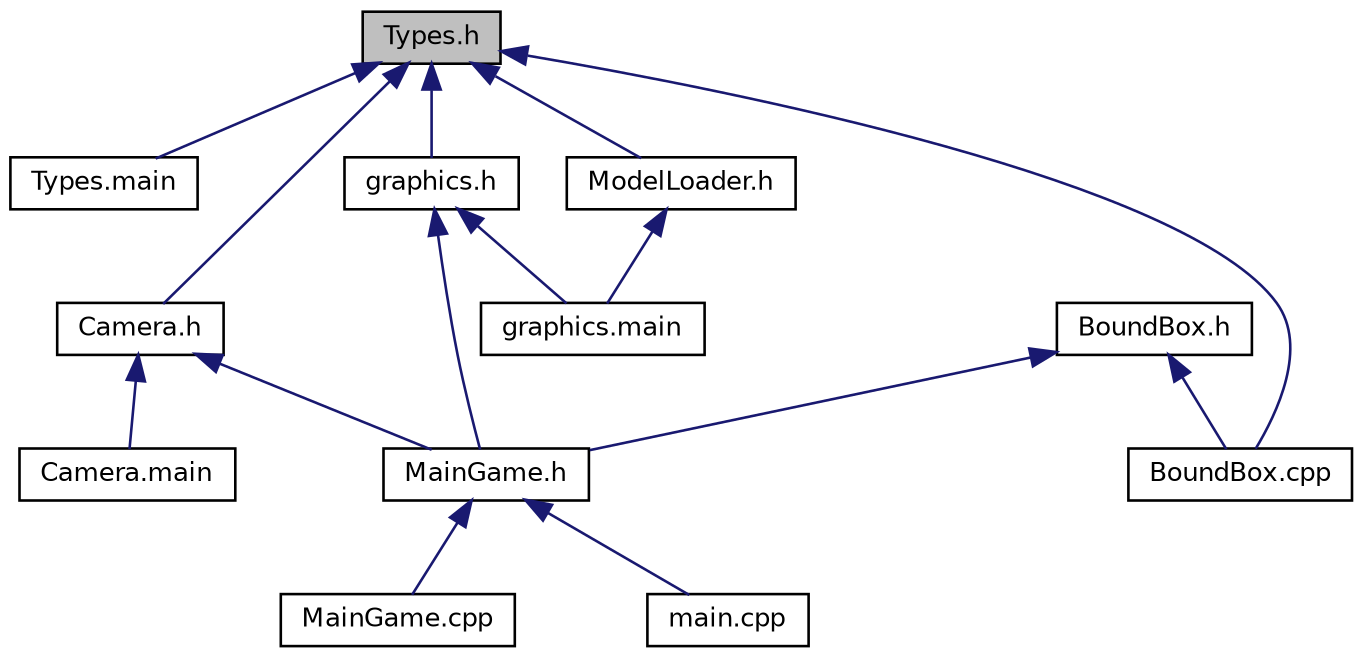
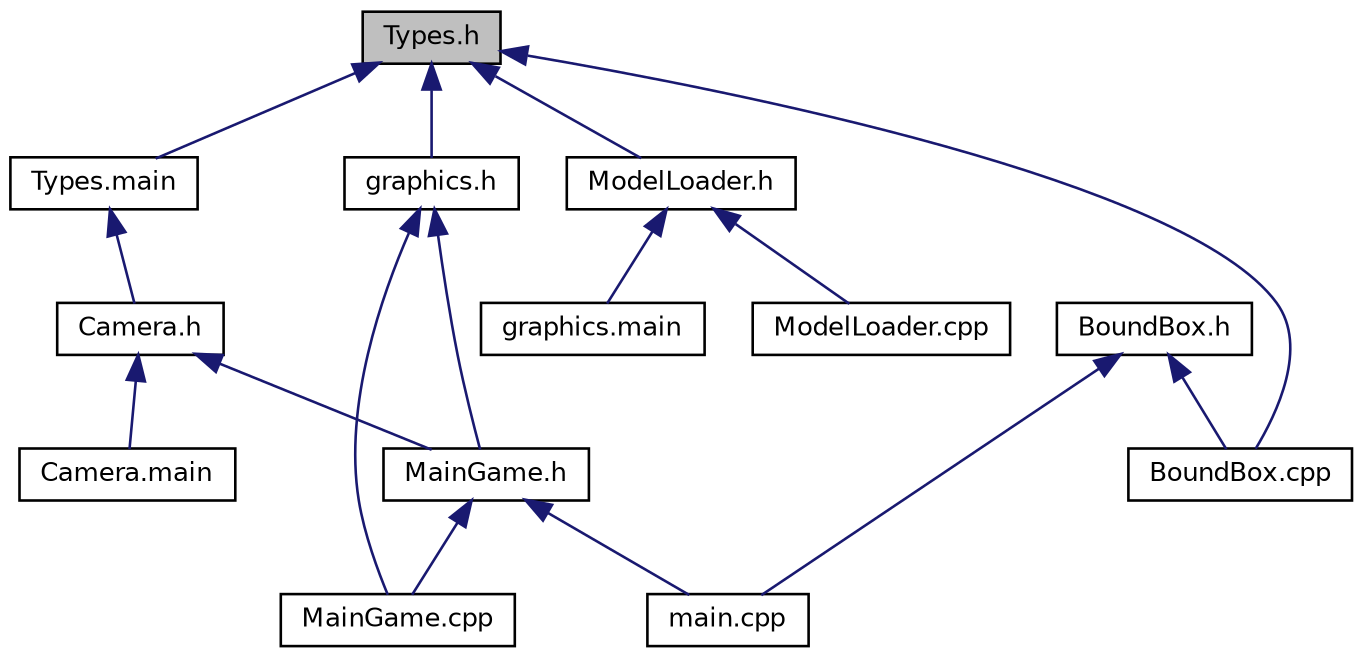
edge "Camera.h" -> "Types.h": now "Camera.h" -> "Types.main"
edge "graphics.main" -> "graphics.h": now "MainGame.cpp" -> "graphics.h"
node "ModelLoader.cpp": added
edge "MainGame.h" -> "BoundBox.h": now "main.cpp" -> "BoundBox.h"
